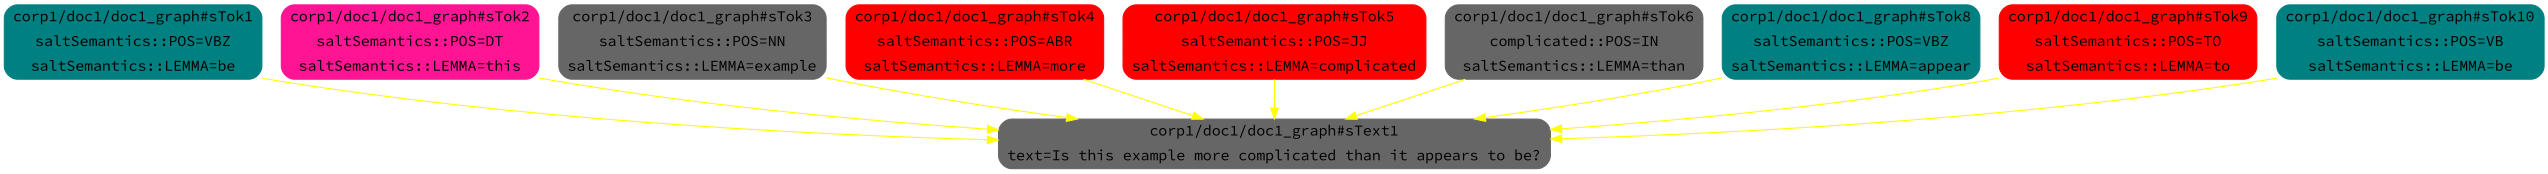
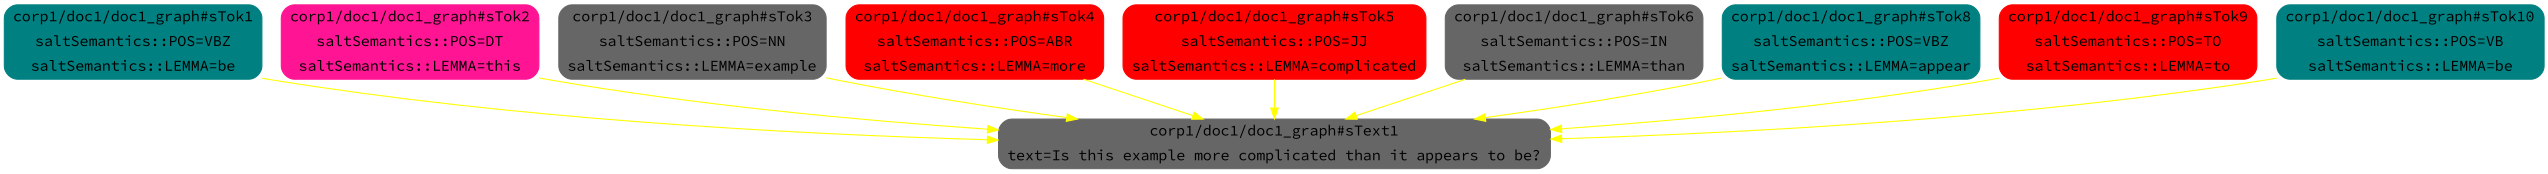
node "corp1/doc1/doc1_graph#sTok6": text "complicated::POS=IN" -> "saltSemantics::POS=IN"
